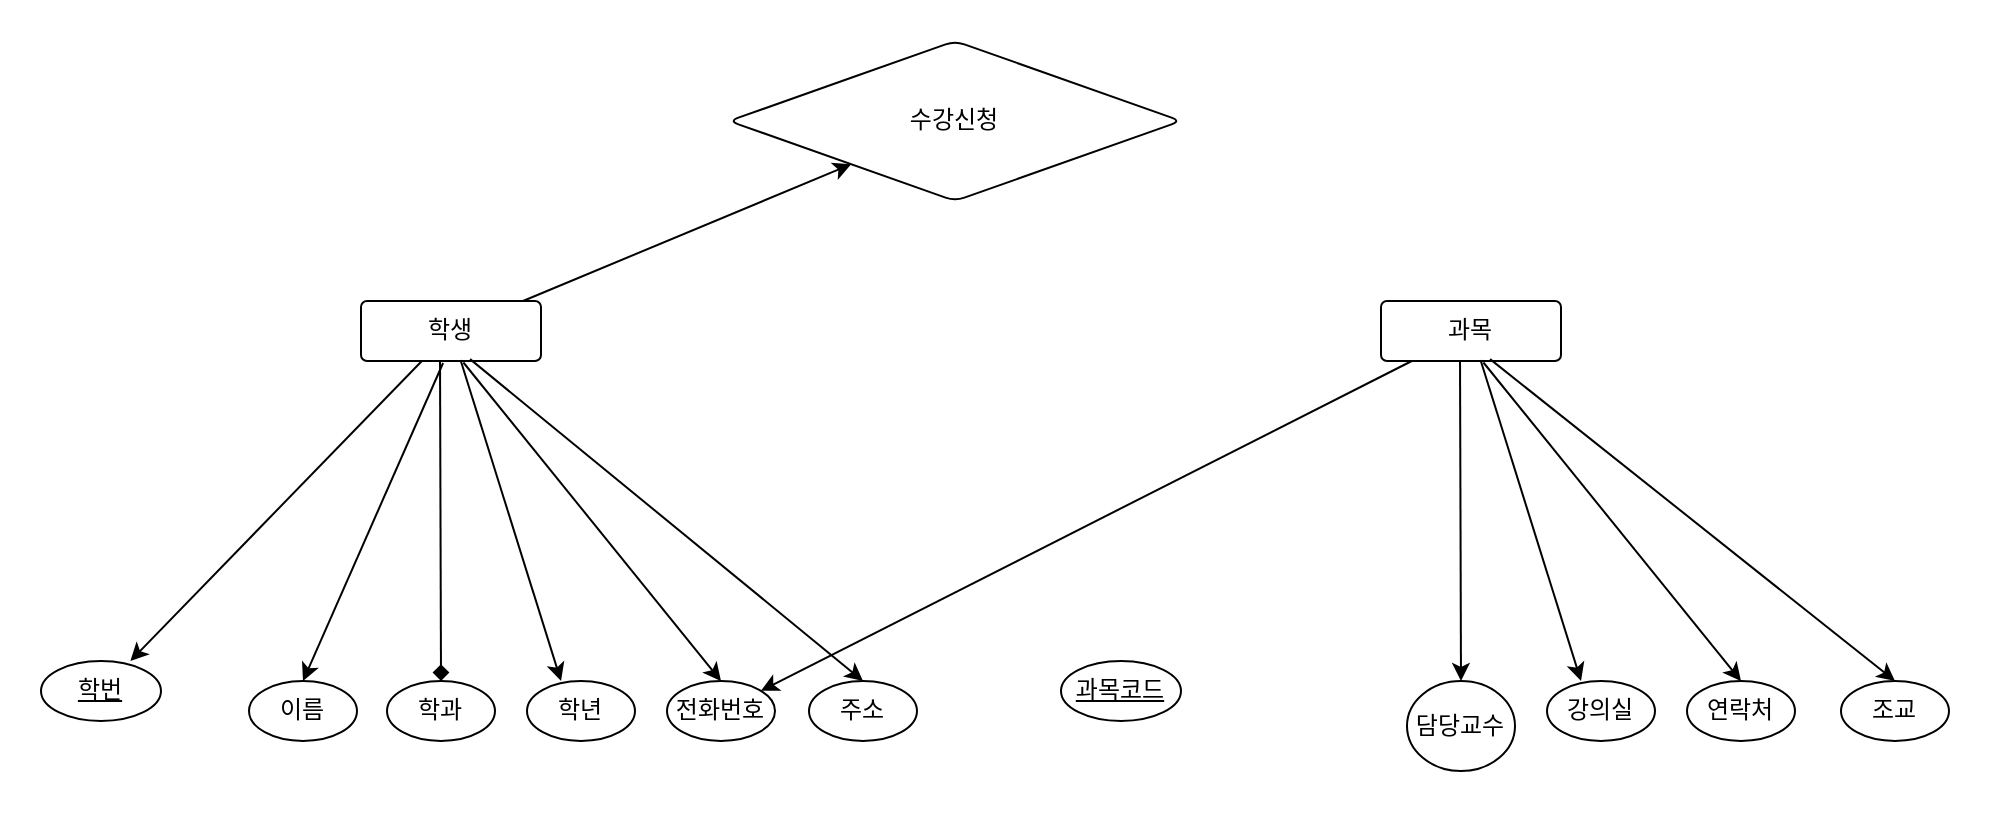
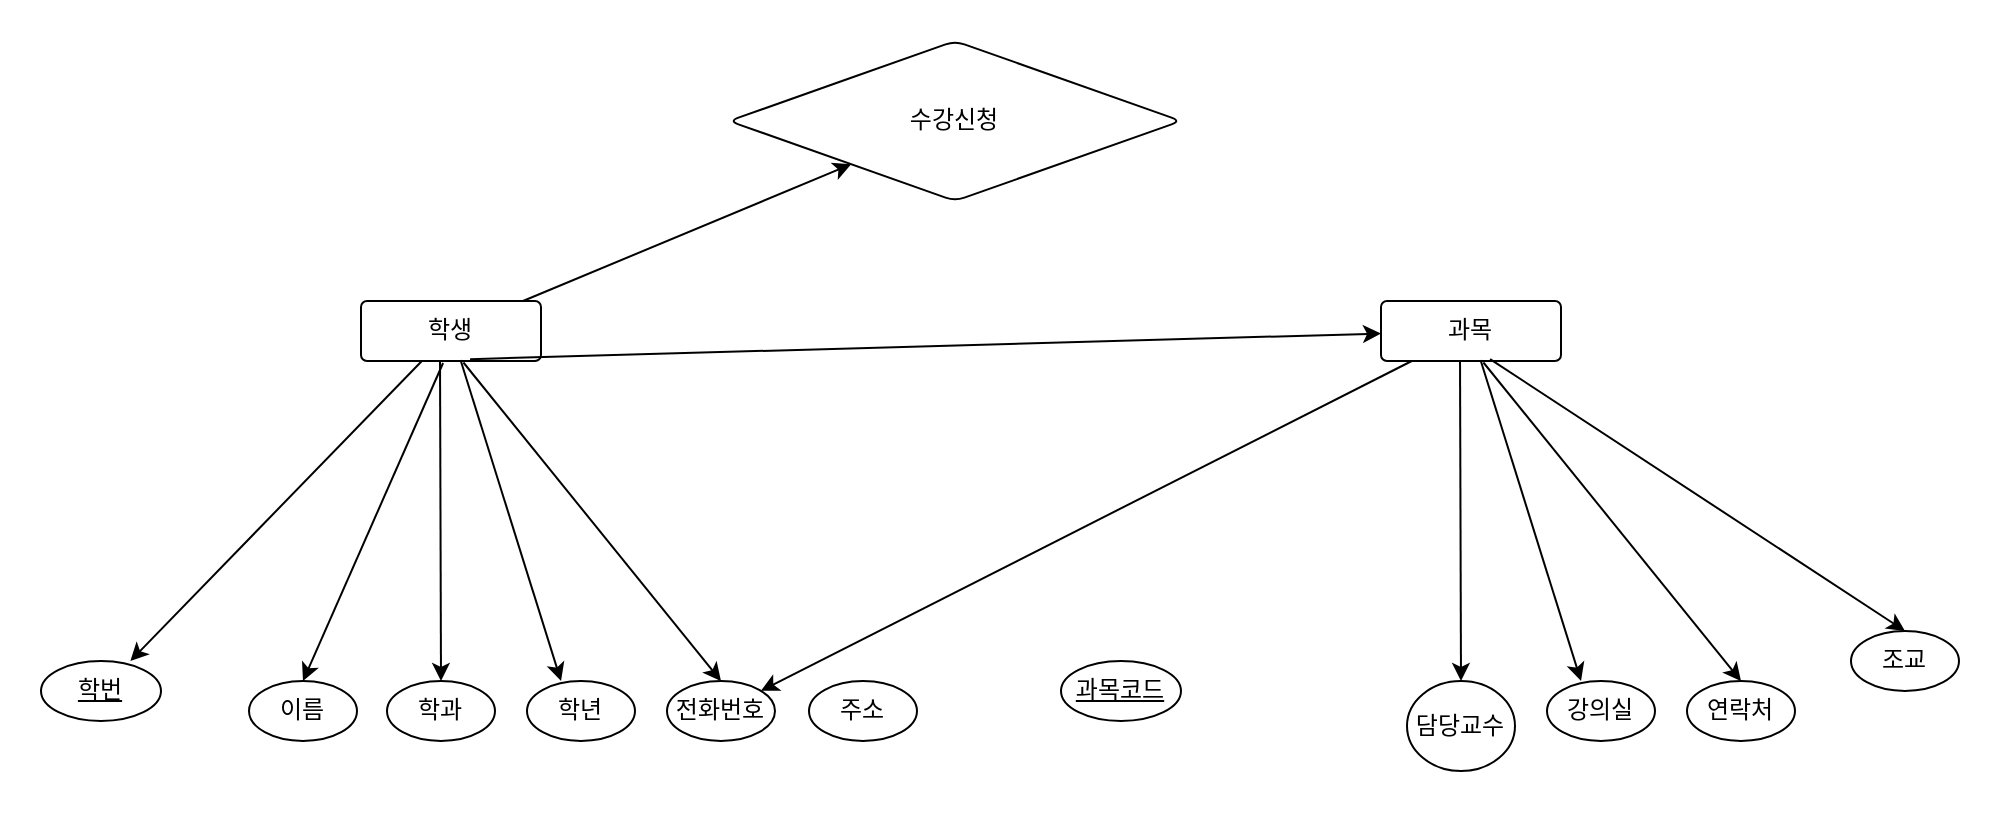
edge "학생" -> "주소": now "학생" -> "과목"
edge "학생" -> "학과": arrowhead diamond -> classic
node "조교": moved (1895, 711) -> (1905, 661)
